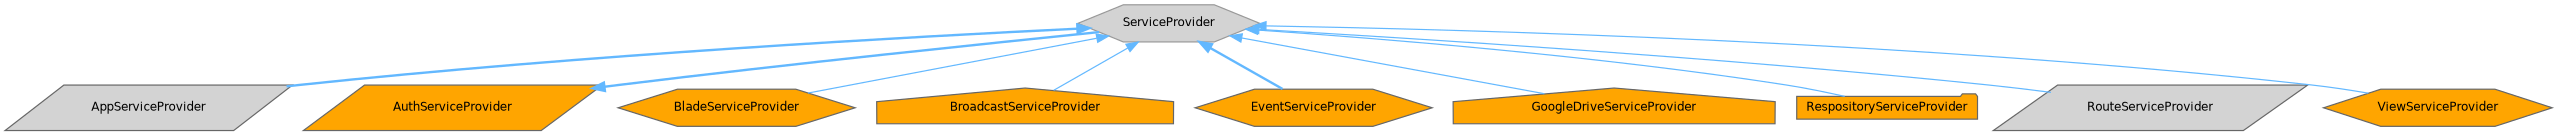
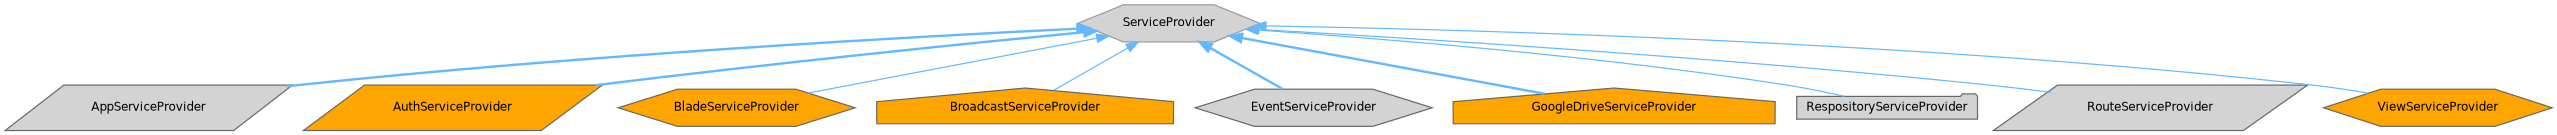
edge "ServiceProvider" -> "AuthServiceProvider": reversed
edge "GoogleDriveServiceProvider" -> "ServiceProvider": style solid -> bold
node "EventServiceProvider": fillcolor orange -> lightgrey
node "RespositoryServiceProvider": fillcolor orange -> lightgrey
